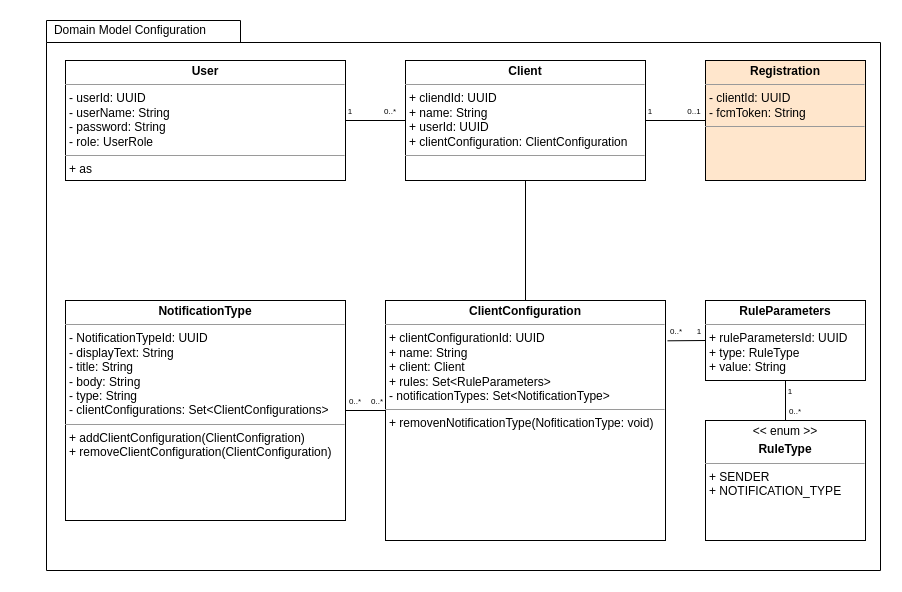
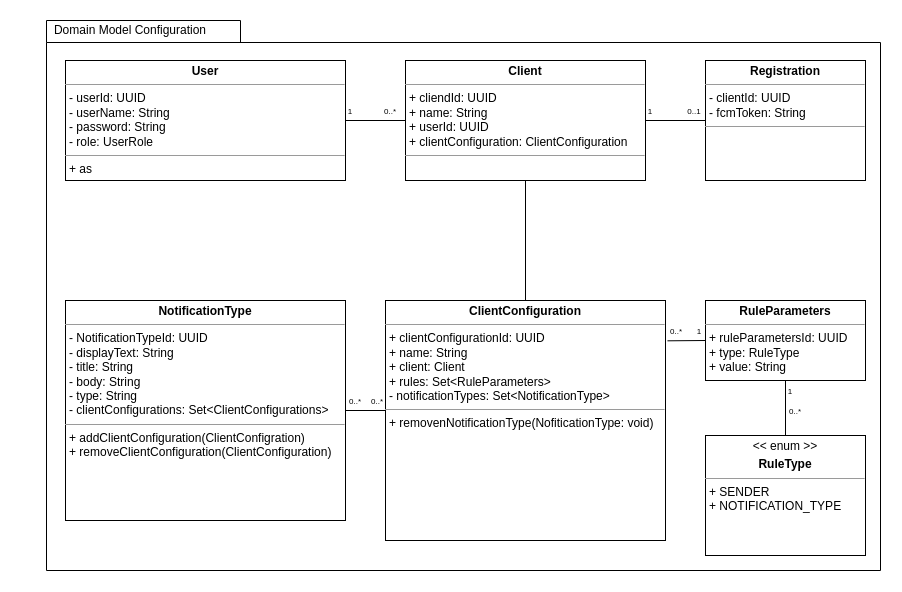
node "Registration - clientId: UUID - fcmToken: String": fillcolor #ffe6cc -> #ffffff
node "<< enum >> RuleType + SENDER + NOTIFICATION_TYPE": moved (786, 481) -> (786, 496)
